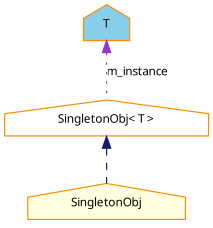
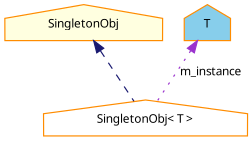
edge "SingletonObj" -> "SingletonObj< T >": reversed
